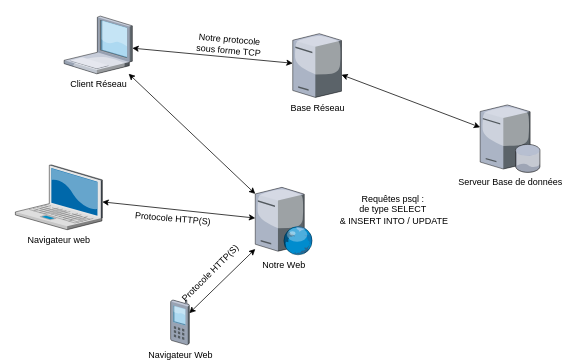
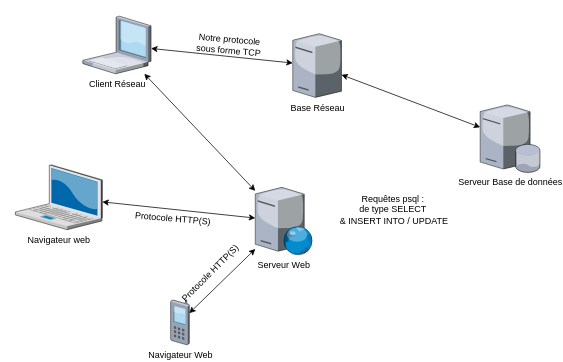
node "Client Réseau": moved (98, 45) -> (117, 45)
node "Notre Web": label "Notre Web" -> "Serveur Web"
